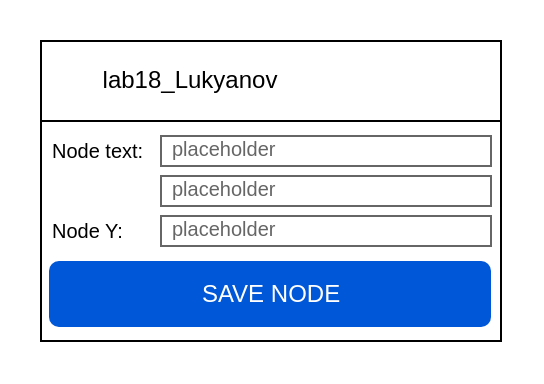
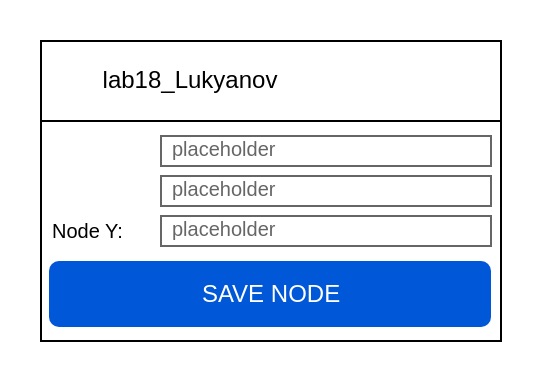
node "Node text:": removed
